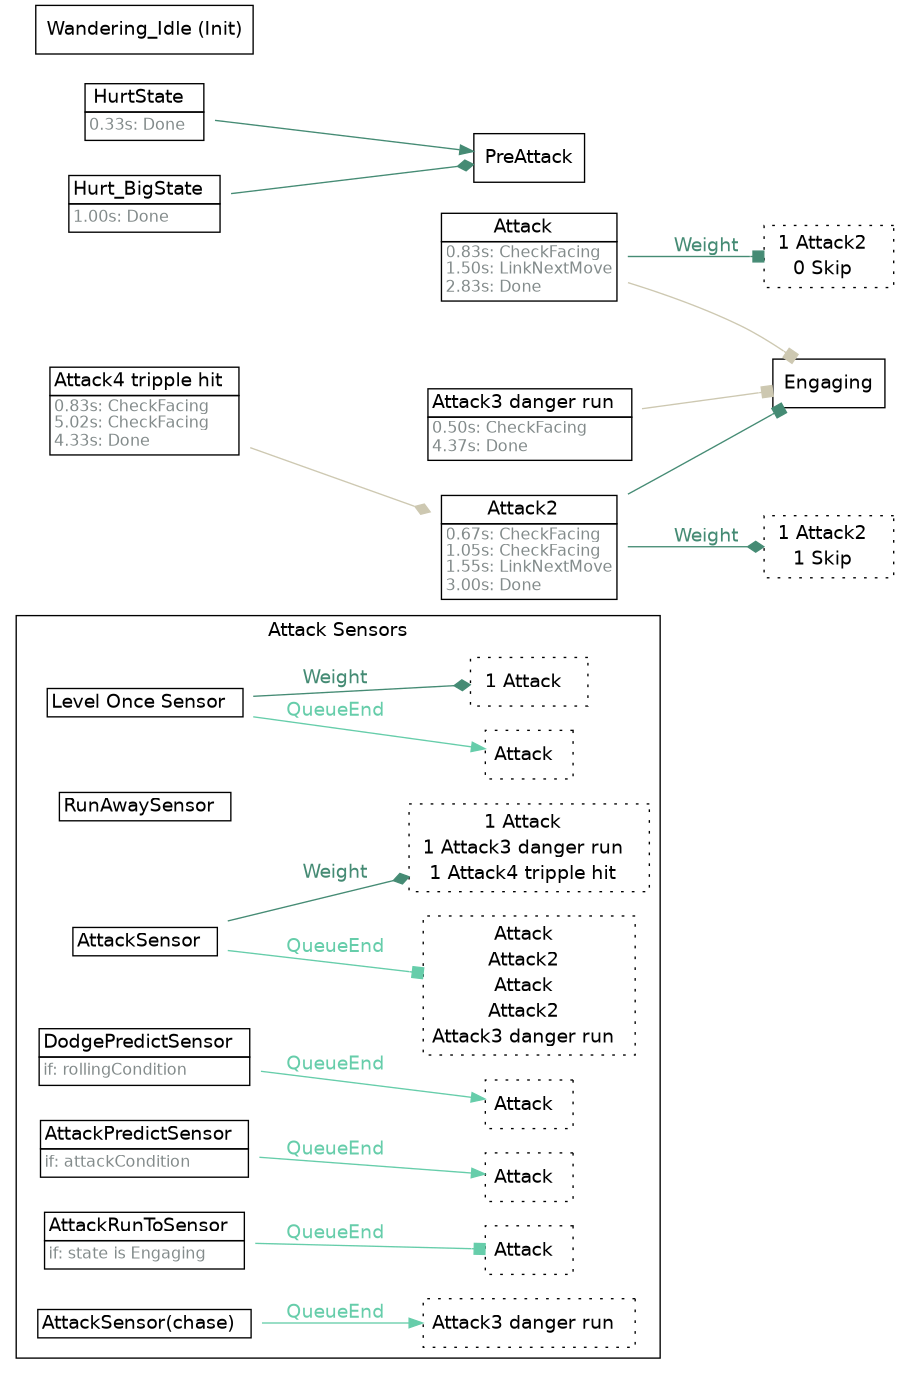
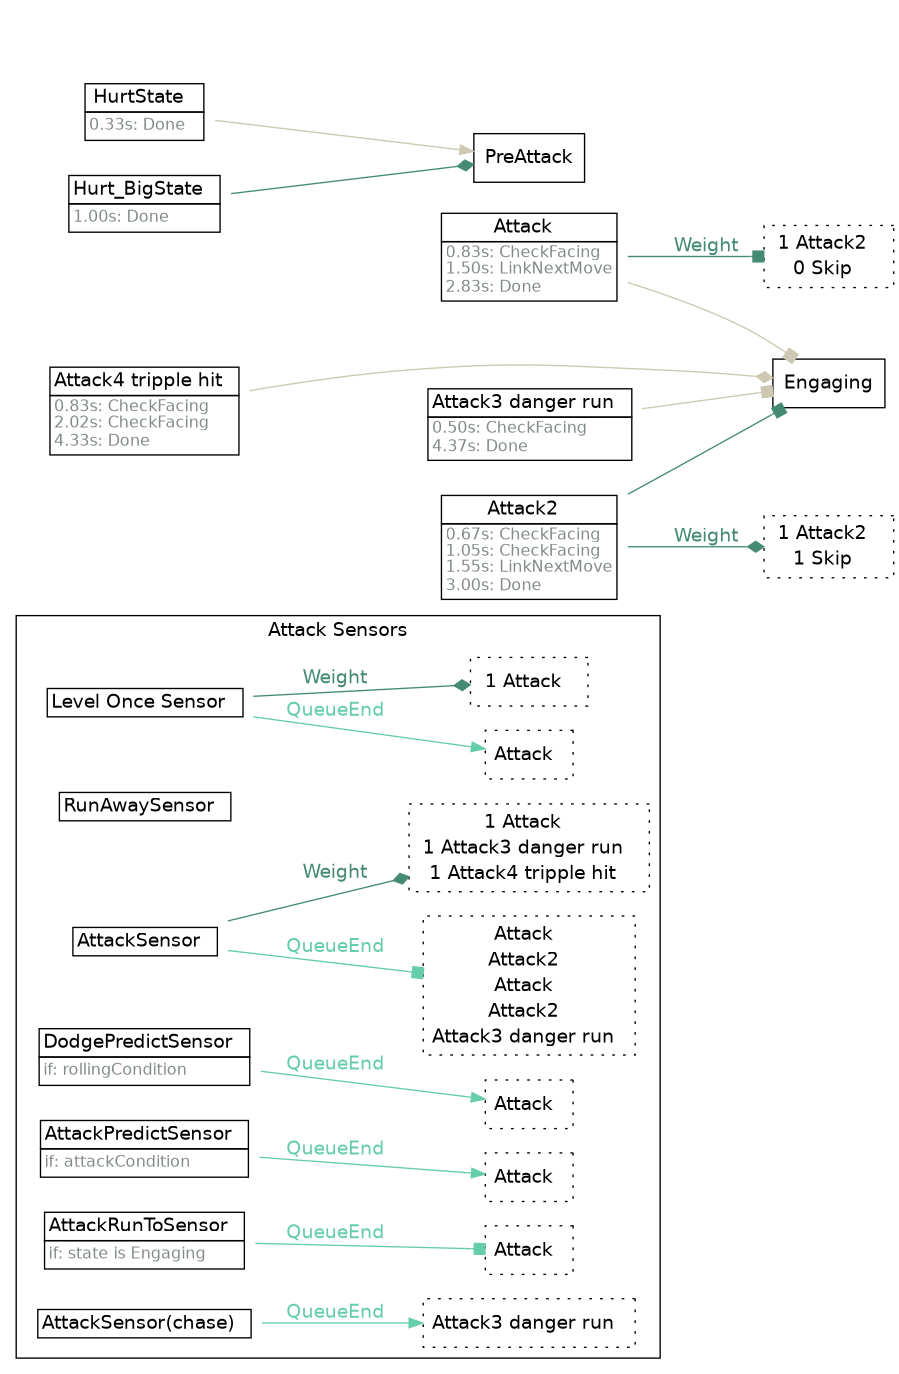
node "Wandering_Idle (Init)": removed
edge "HurtState" -> "PreAttack": color aquamarine4 -> cornsilk3
node "Attack4 tripple hit": text "5.02s: CheckFacing" -> "2.02s: CheckFacing"
edge "Attack4 tripple hit" -> "Attack2": now "Attack4 tripple hit" -> "Engaging"
